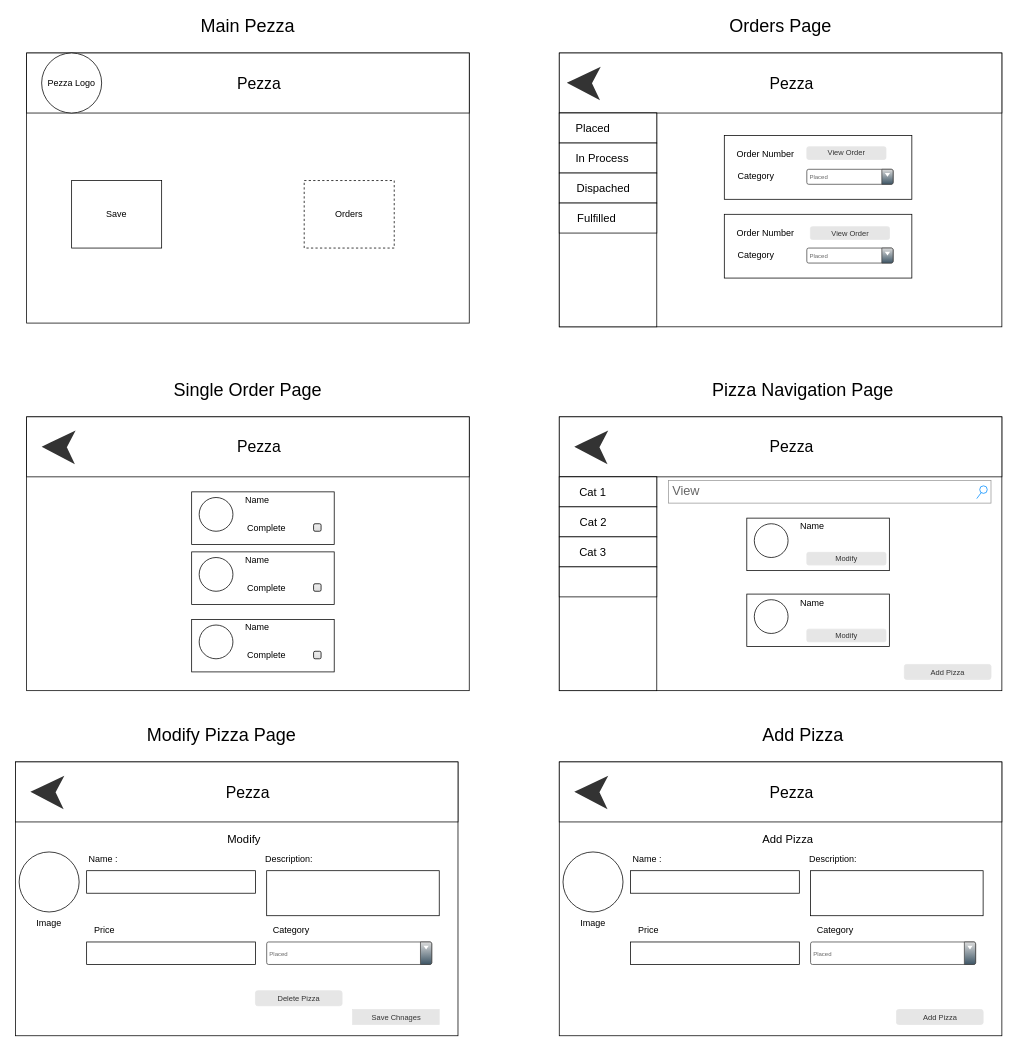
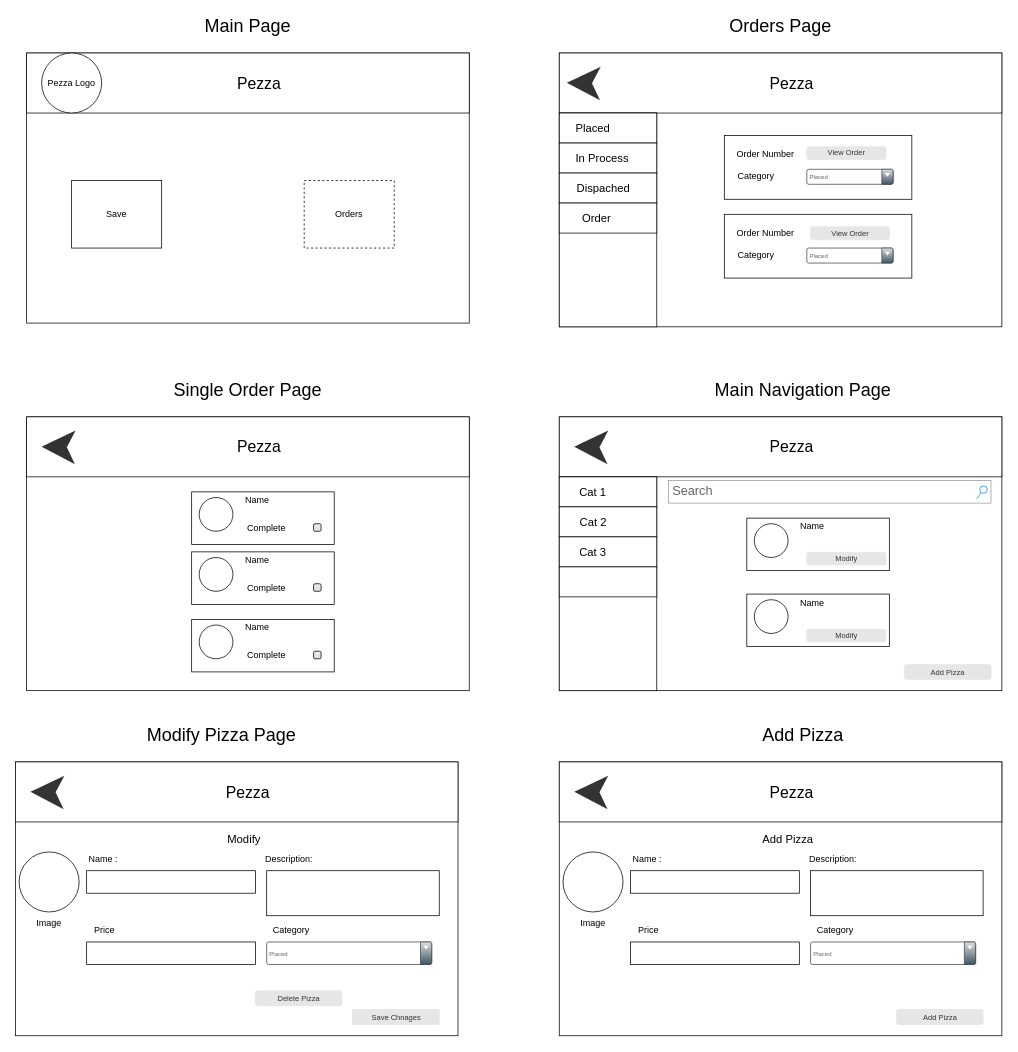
node "Main Pezza": label "Main Pezza" -> "Main Page"
node "Fulfilled": label "Fulfilled" -> "Order"
node "Pizza Navigation Page": label "Pizza Navigation Page" -> "Main Navigation Page"
node "View": label "View" -> "Search"
